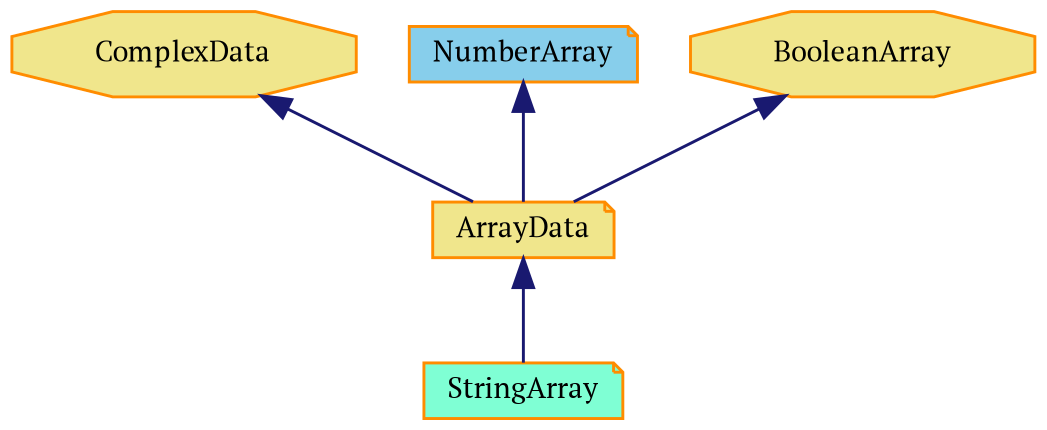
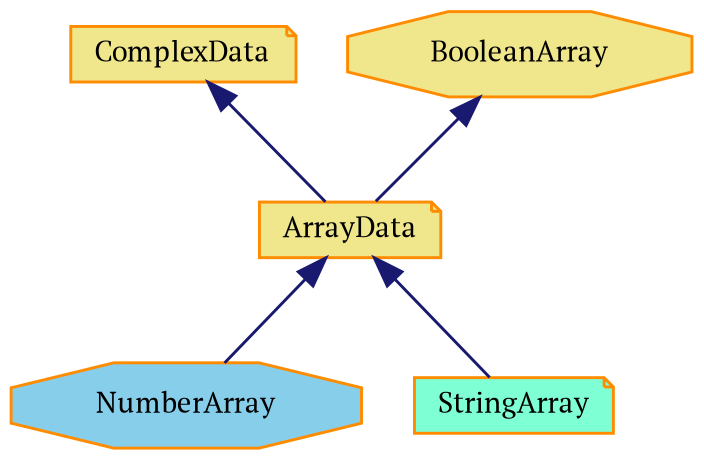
node "ComplexData": shape octagon -> note
node "NumberArray": shape note -> octagon
edge "ArrayData" -> "NumberArray": reversed
